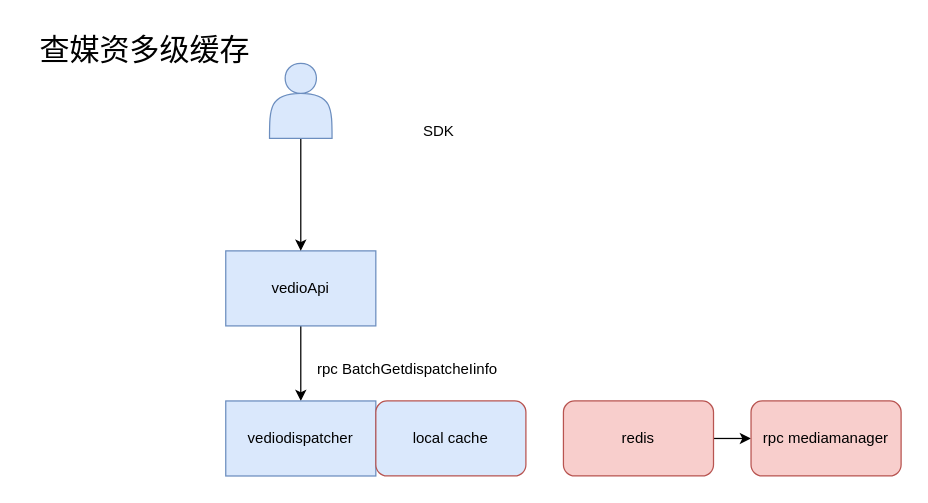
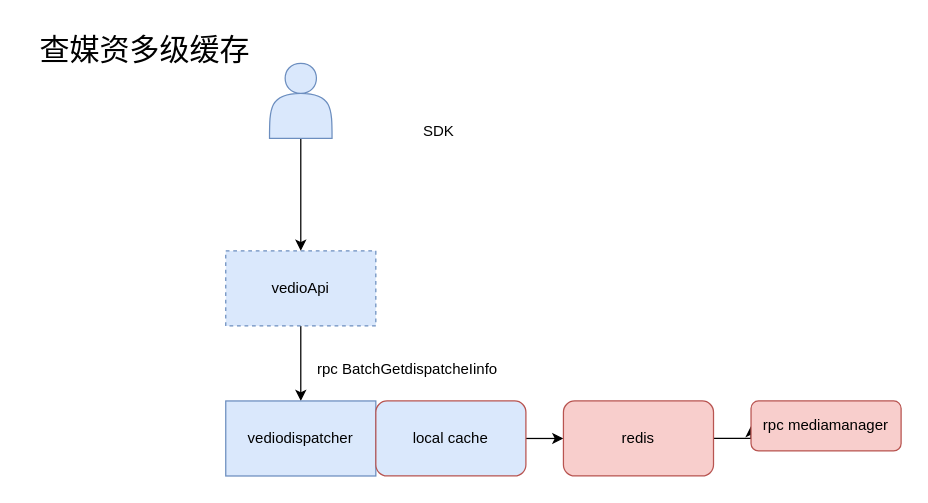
node "vedioApi": style solid -> dashed
edge "local cache" -> "redis": added
node "rpc mediamanager": size 150x75 -> 150x50
